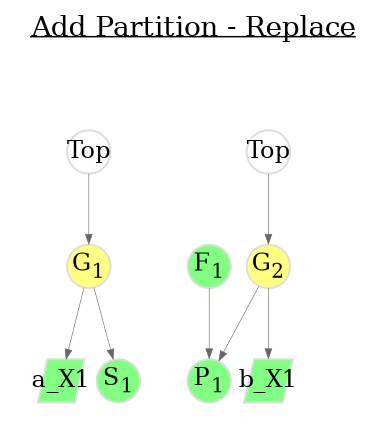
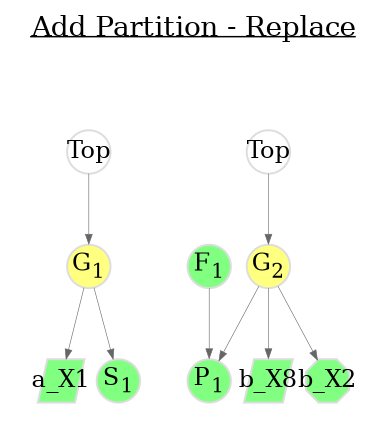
node "b_X1": label "b_X1" -> "b_X8"
node "b_X2": added
